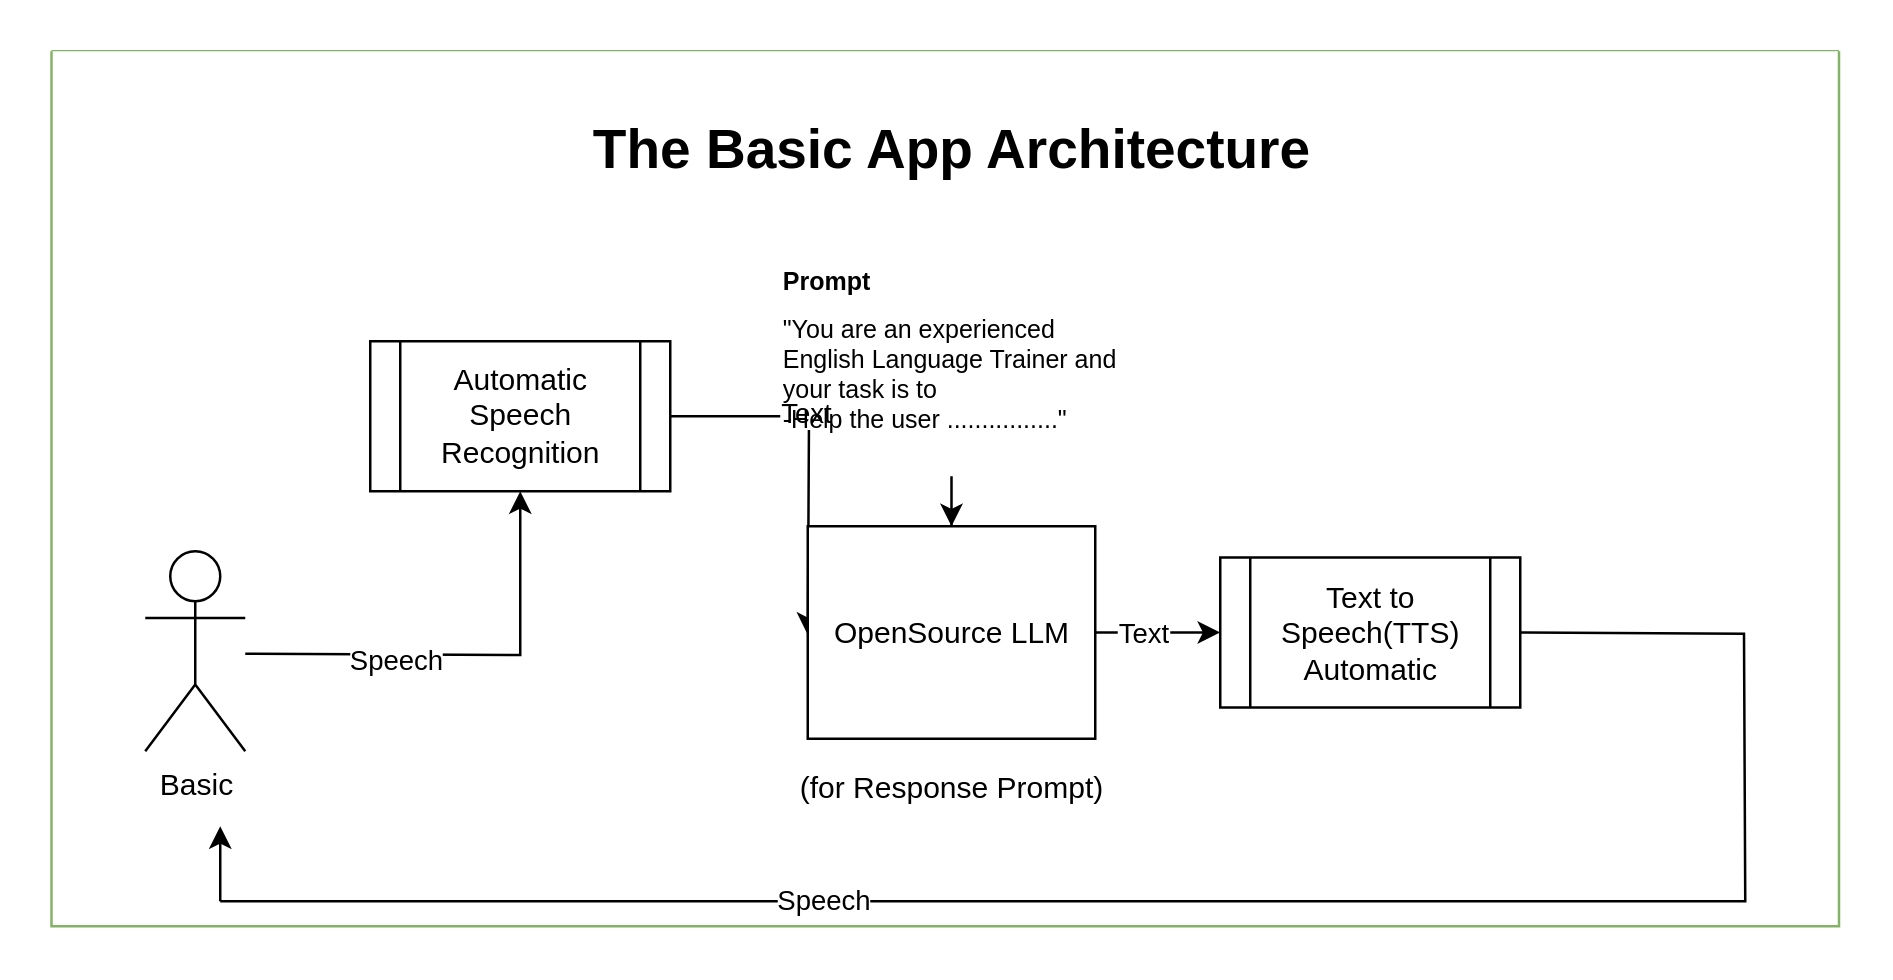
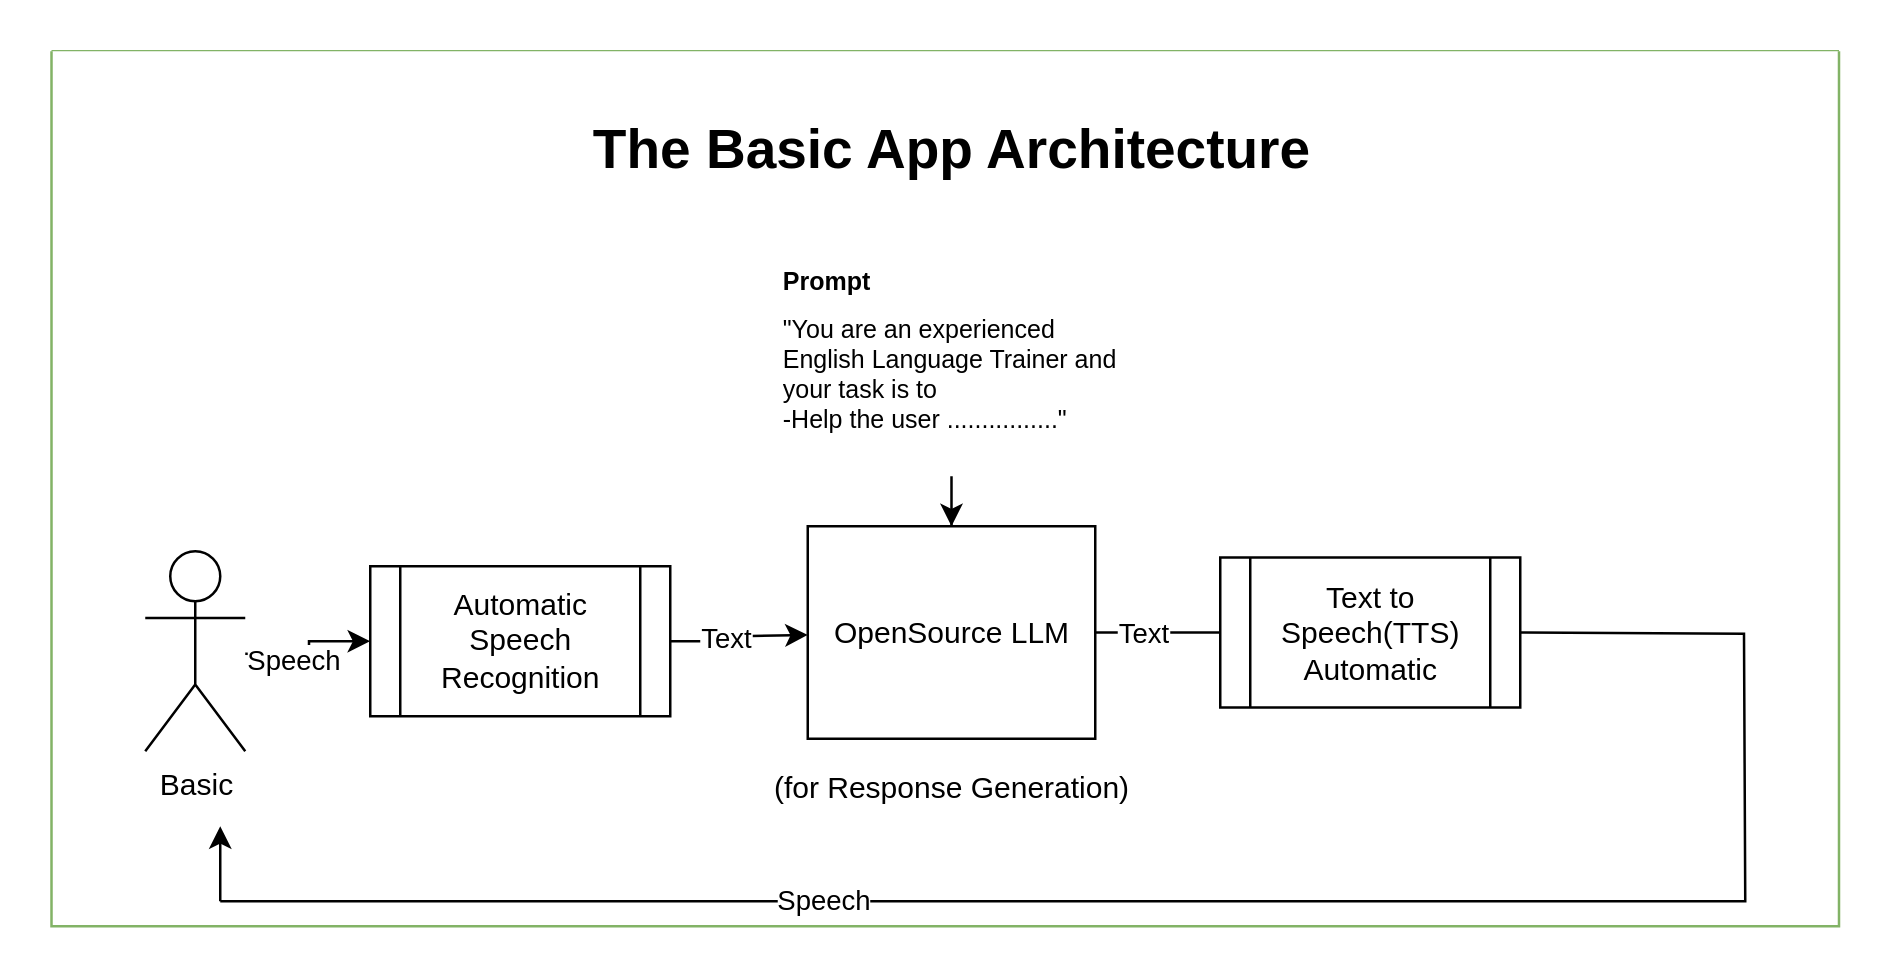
node "Automatic Speech Recognition": moved (520, 416) -> (520, 641)
edge "OpenSource LLM" -> "Text to Speech(TTS) Automatic": arrowhead classic -> none
node "(for Response Prompt)": label "(for Response Prompt)" -> "(for Response Generation)"
